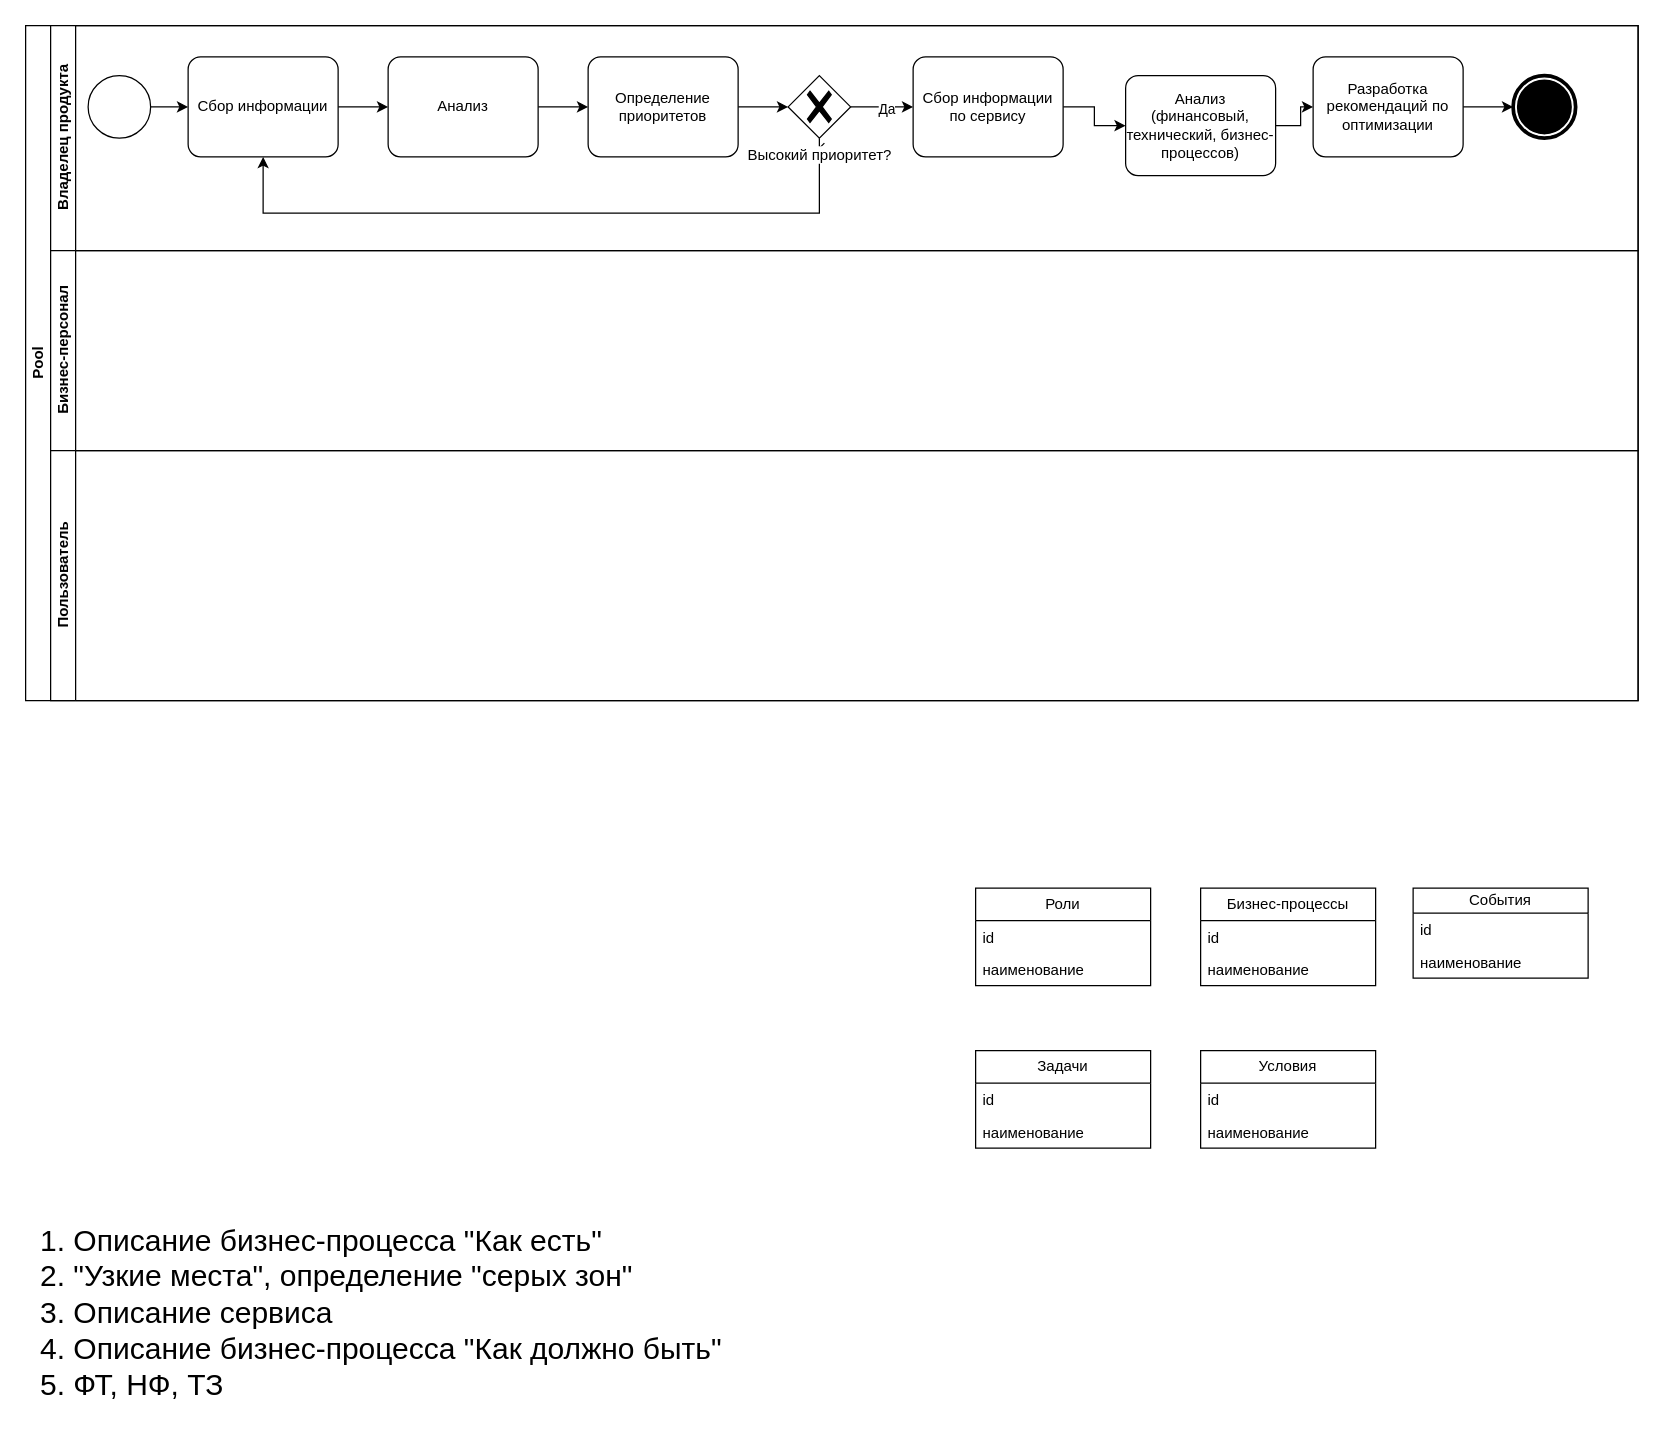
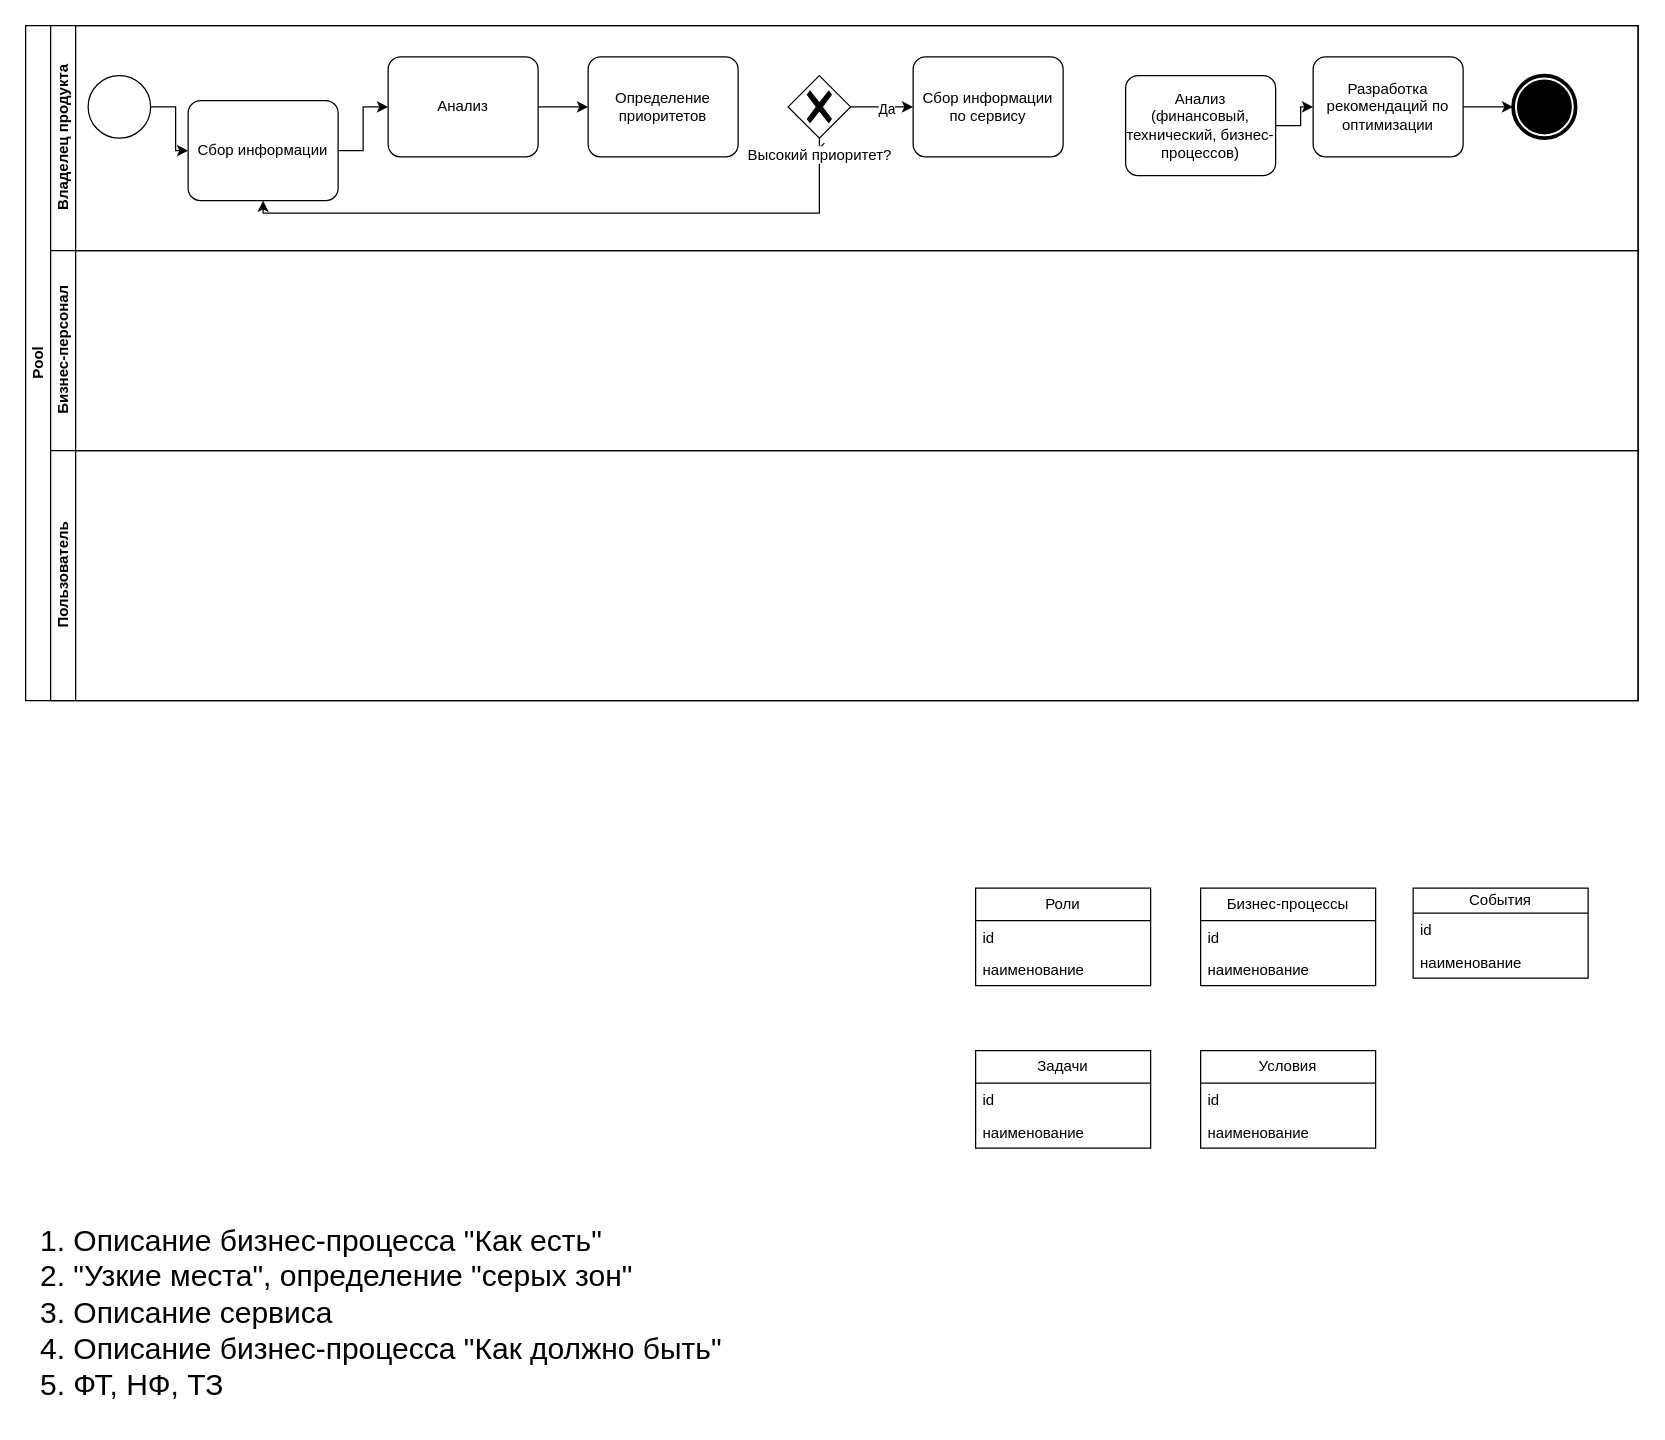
node "Сбор информации": moved (263, 107) -> (263, 151)
edge "Определение приоритетов" -> "Высокий приоритет?": removed
edge "Сбор информации по сервису" -> "Анализ (финансовый, технический, бизнес-процессов)": removed
